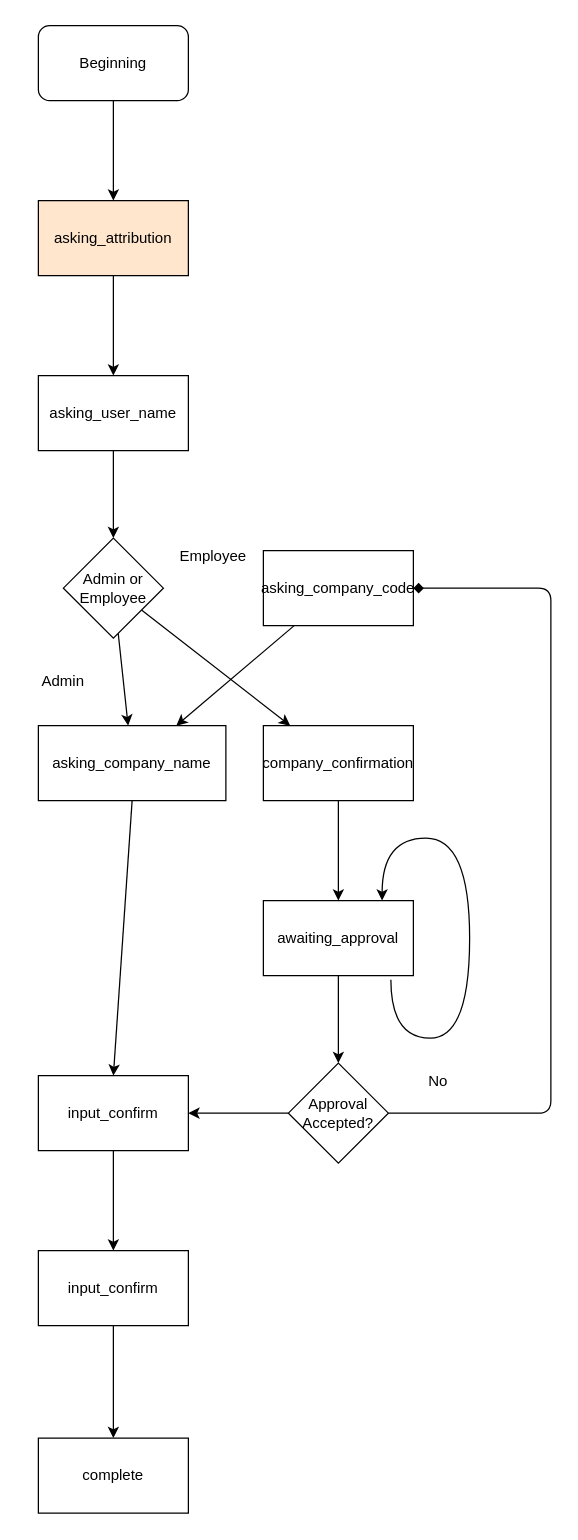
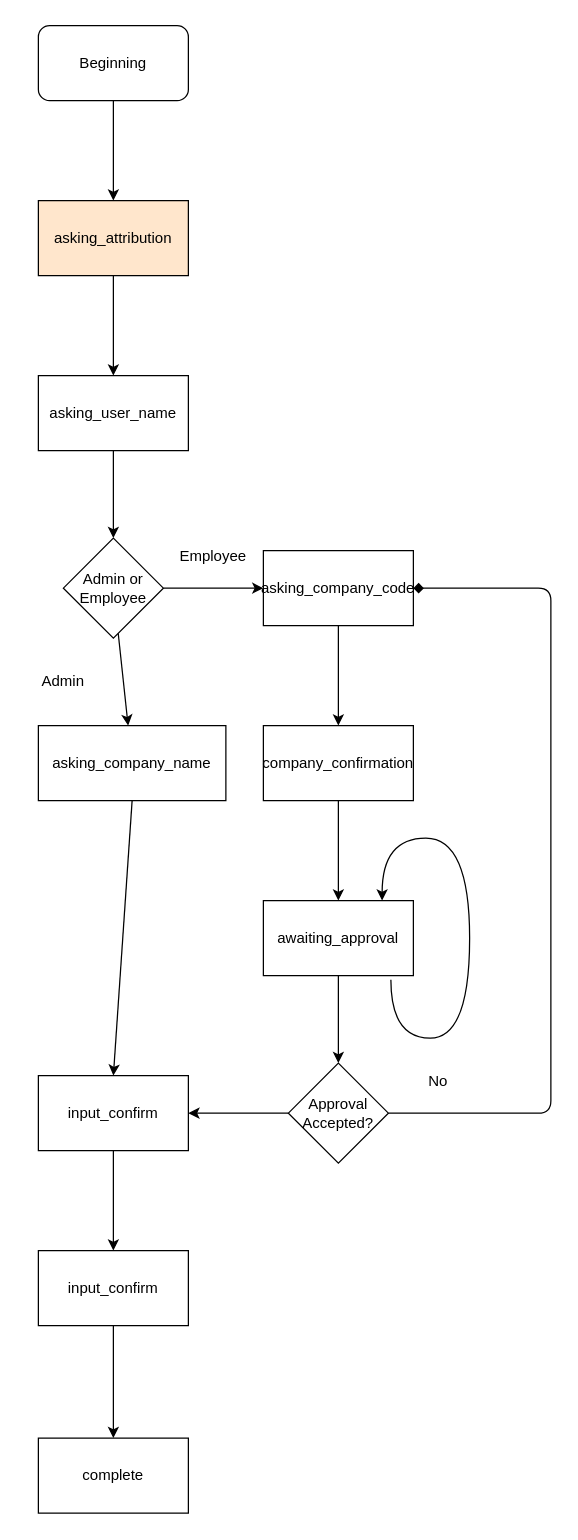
edge "Admin or Employee" -> "company_confirmation": now "Admin or Employee" -> "asking_company_code"
edge "asking_company_code" -> "asking_company_name": now "asking_company_code" -> "company_confirmation"
